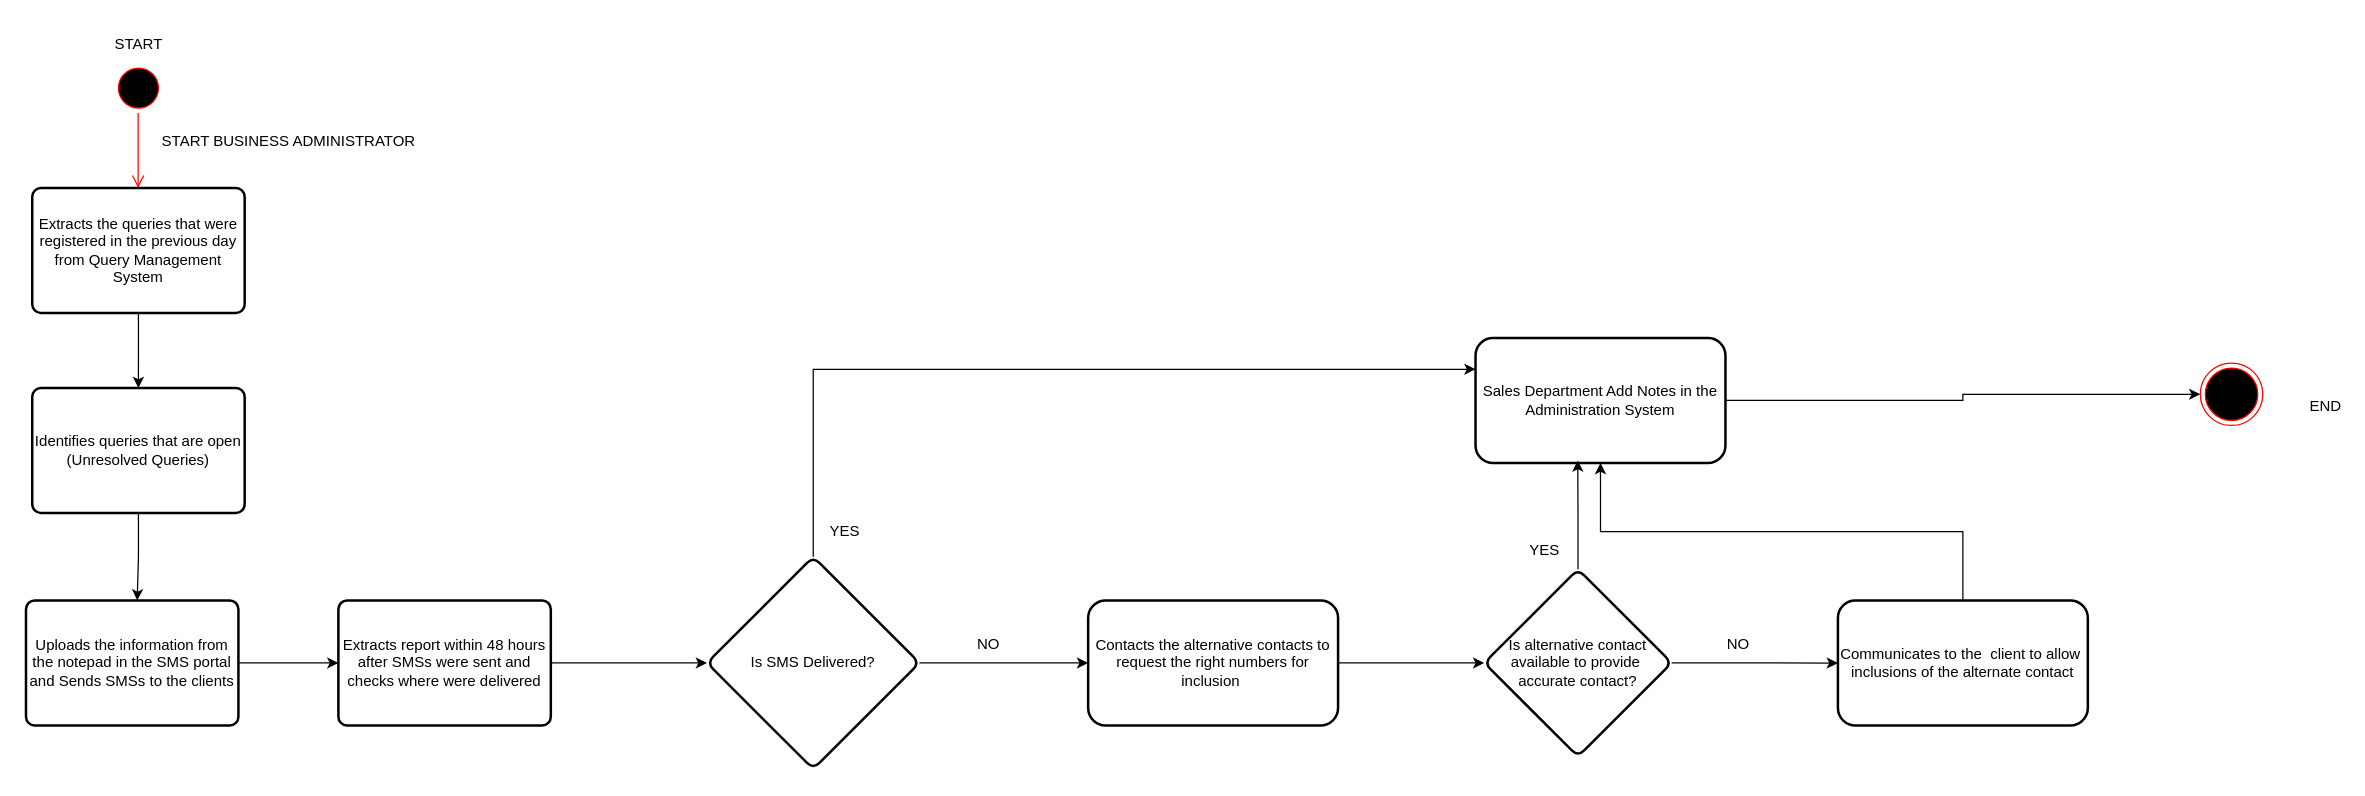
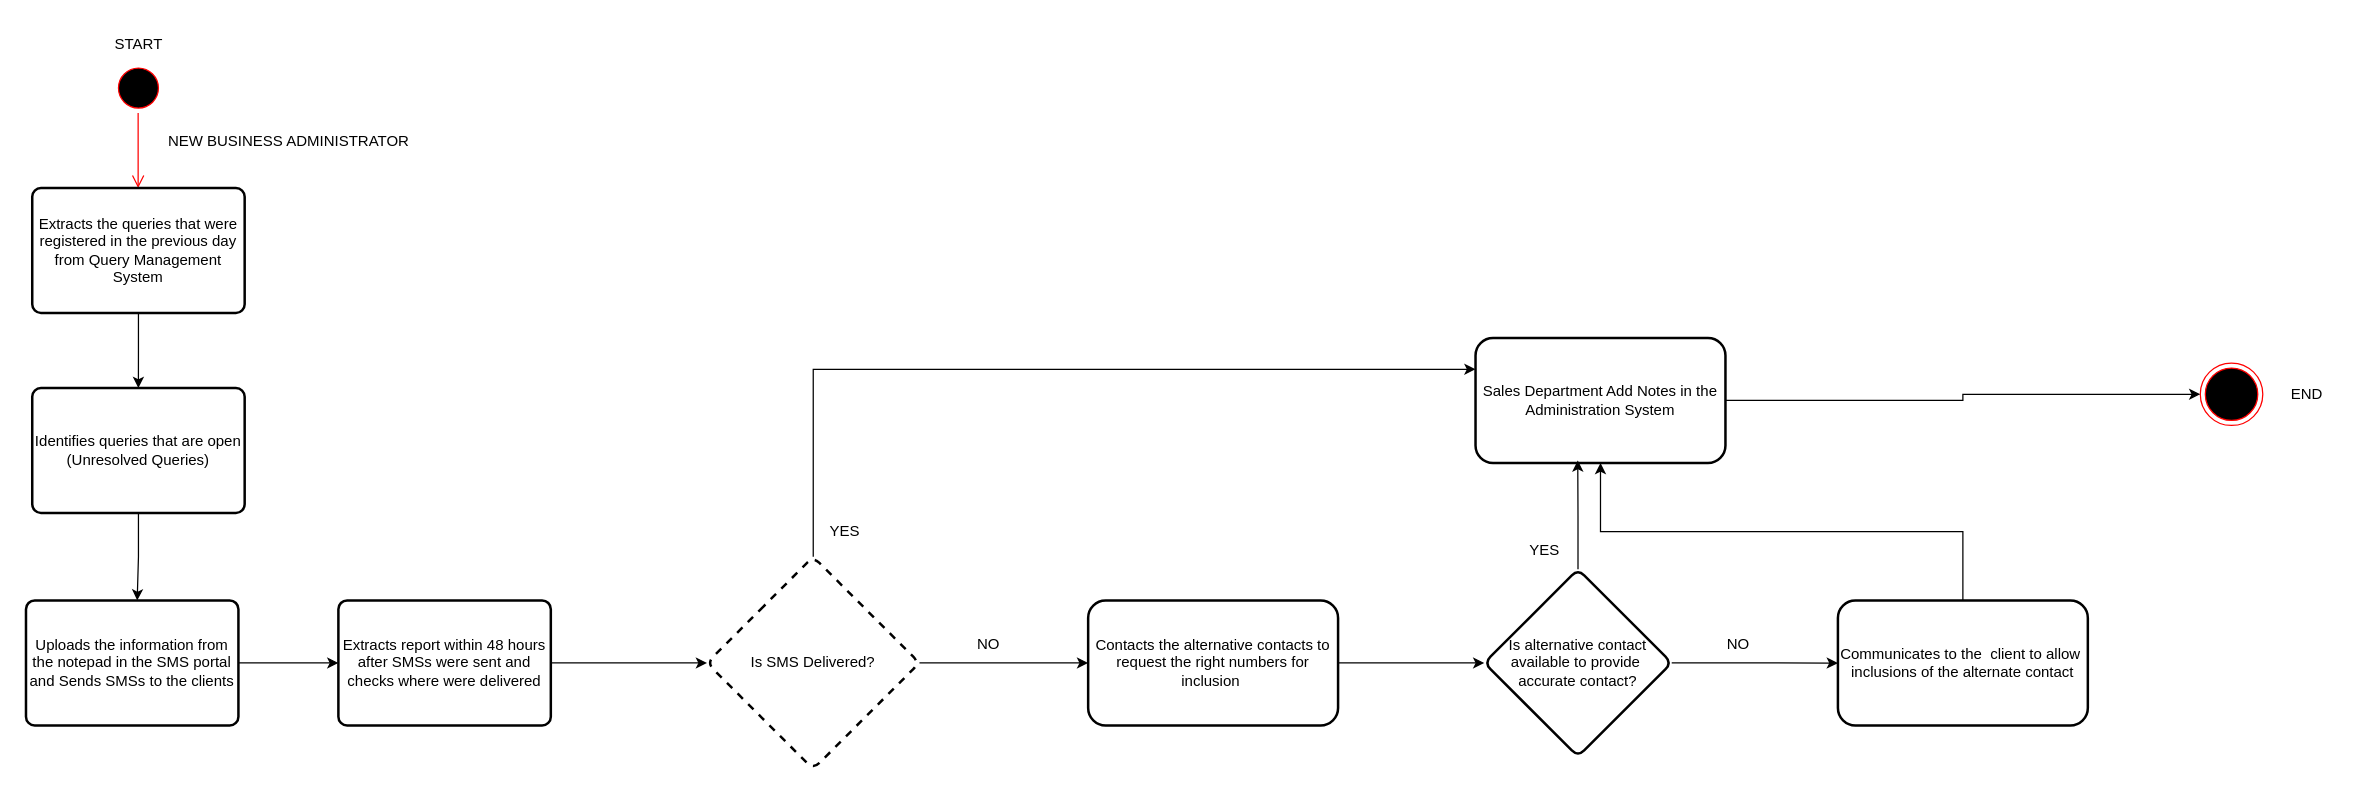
node "START BUSINESS ADMINISTRATOR": label "START BUSINESS ADMINISTRATOR" -> "NEW BUSINESS ADMINISTRATOR"
node "END": moved (2326, 407) -> (2307, 394)
node "Is SMS Delivered?": style solid -> dashed
